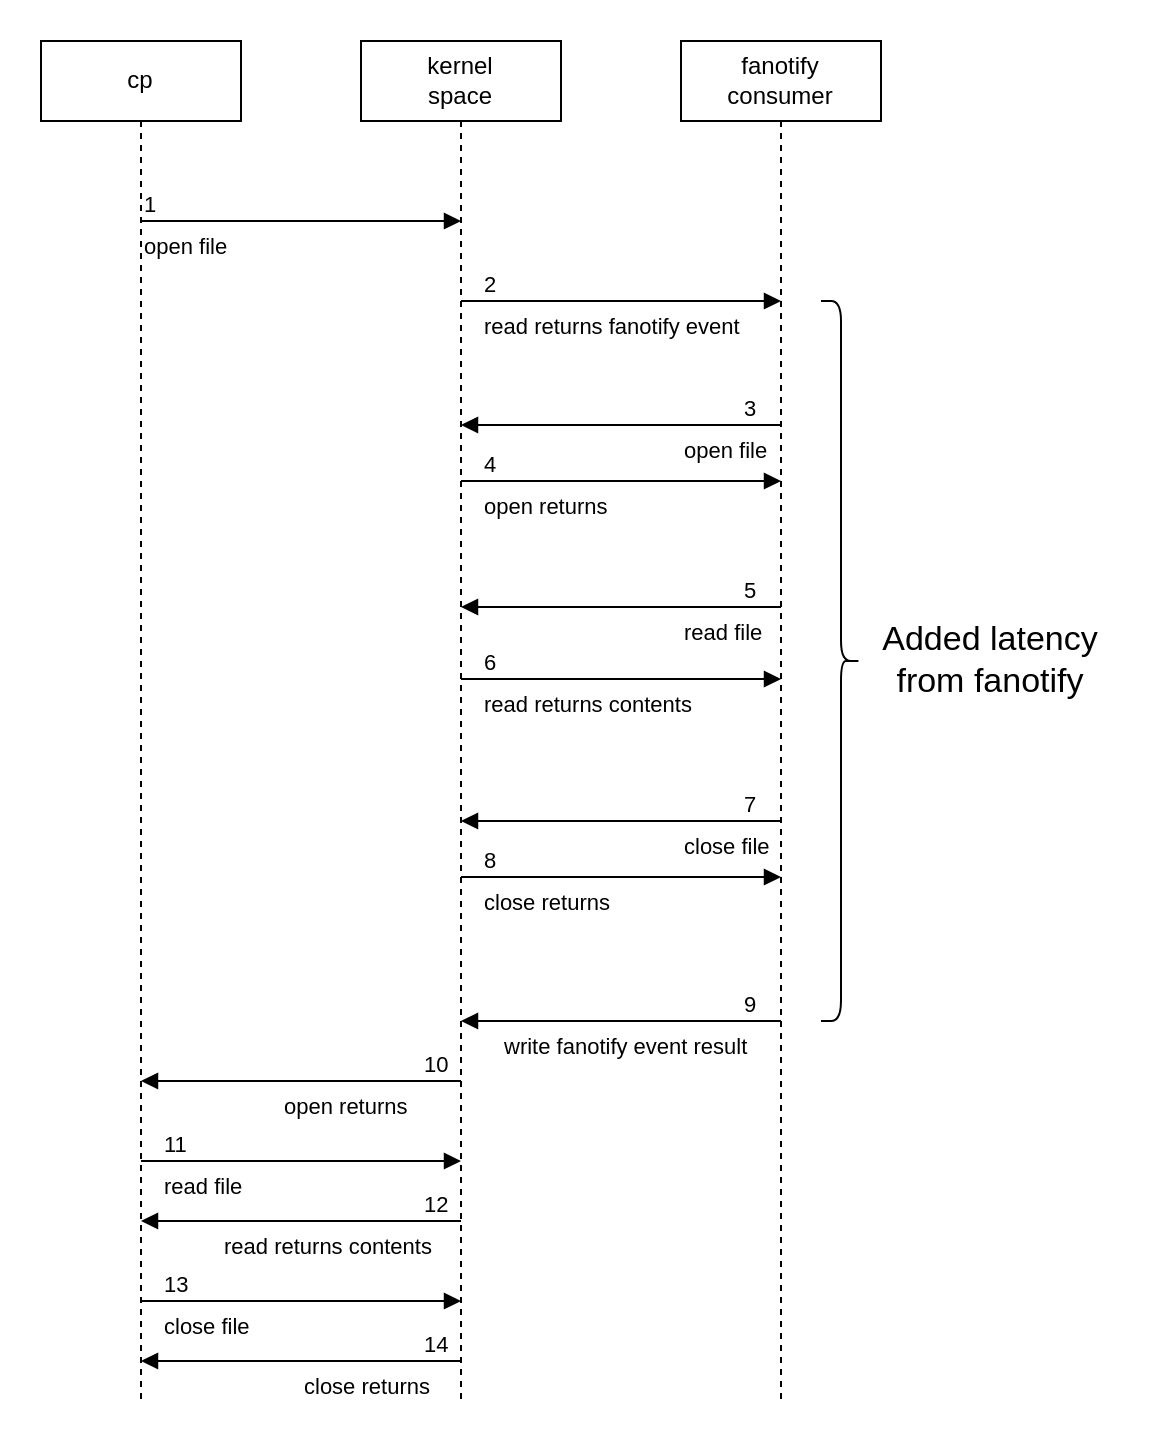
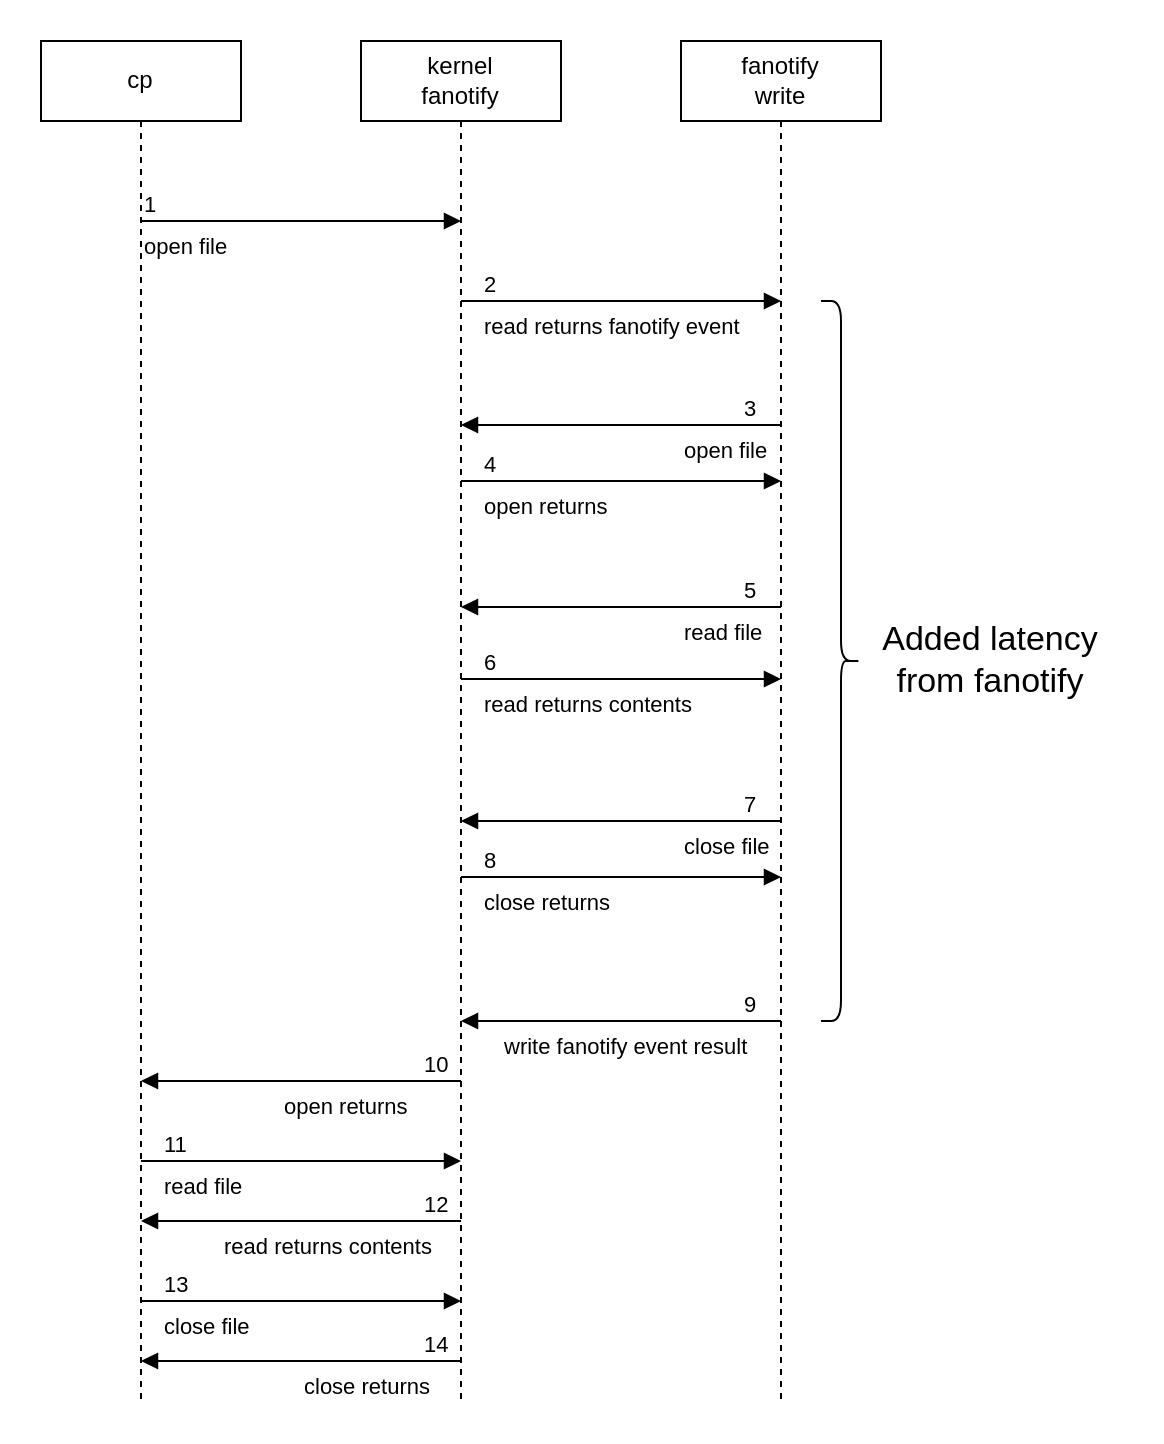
node "kernel space": label "kernel space" -> "kernel fanotify"
node "fanotify consumer": label "fanotify consumer" -> "fanotify write"
